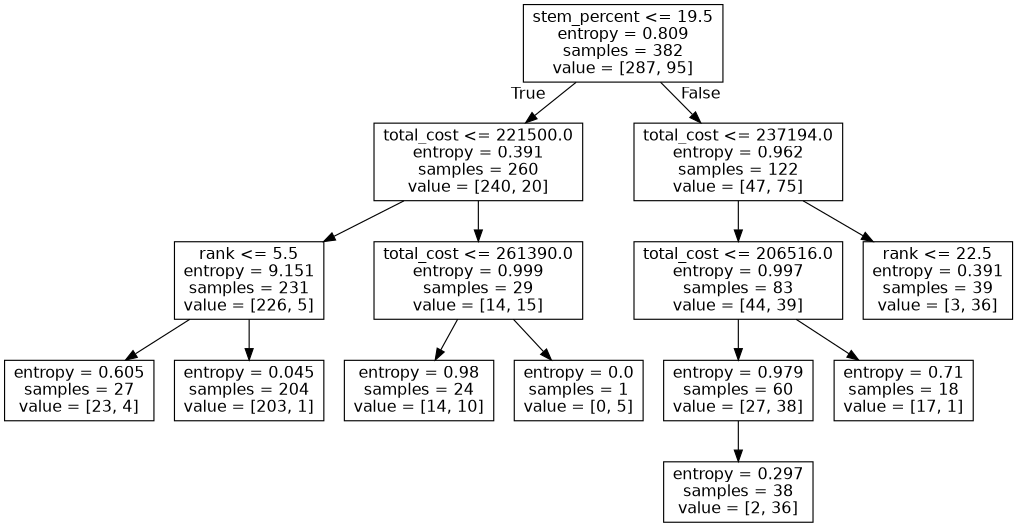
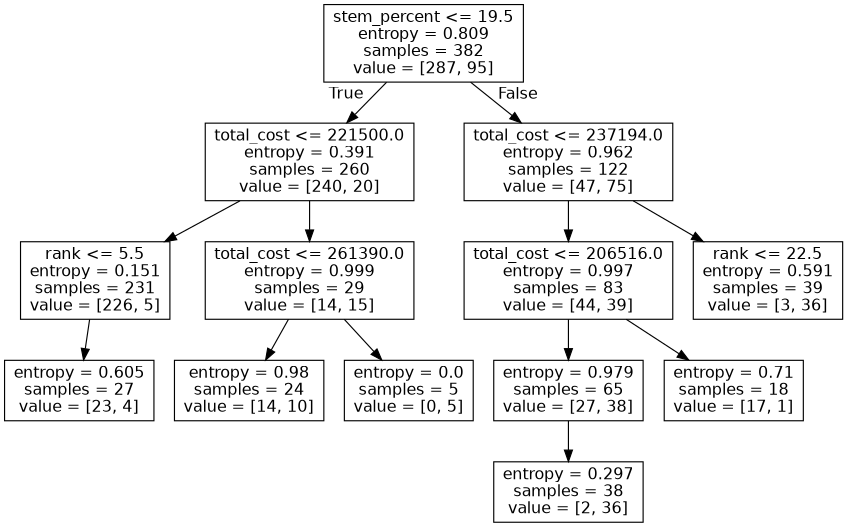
node "rank <= 5.5 entropy = 9.151 samples = 231 value = [226, 5]": label "rank <= 5.5 entropy = 9.151 samples = 231 value = [226, 5]" -> "rank <= 5.5 entropy = 0.151 samples = 231 value = [226, 5]"
node "rank <= 22.5 entropy = 0.391 samples = 39 value = [3, 36]": label "rank <= 22.5 entropy = 0.391 samples = 39 value = [3, 36]" -> "rank <= 22.5 entropy = 0.591 samples = 39 value = [3, 36]"
node "entropy = 0.045 samples = 204 value = [203, 1]": removed
node "entropy = 0.0 samples = 1 value = [0, 5]": label "entropy = 0.0 samples = 1 value = [0, 5]" -> "entropy = 0.0 samples = 5 value = [0, 5]"
node "entropy = 0.979 samples = 60 value = [27, 38]": label "entropy = 0.979 samples = 60 value = [27, 38]" -> "entropy = 0.979 samples = 65 value = [27, 38]"
